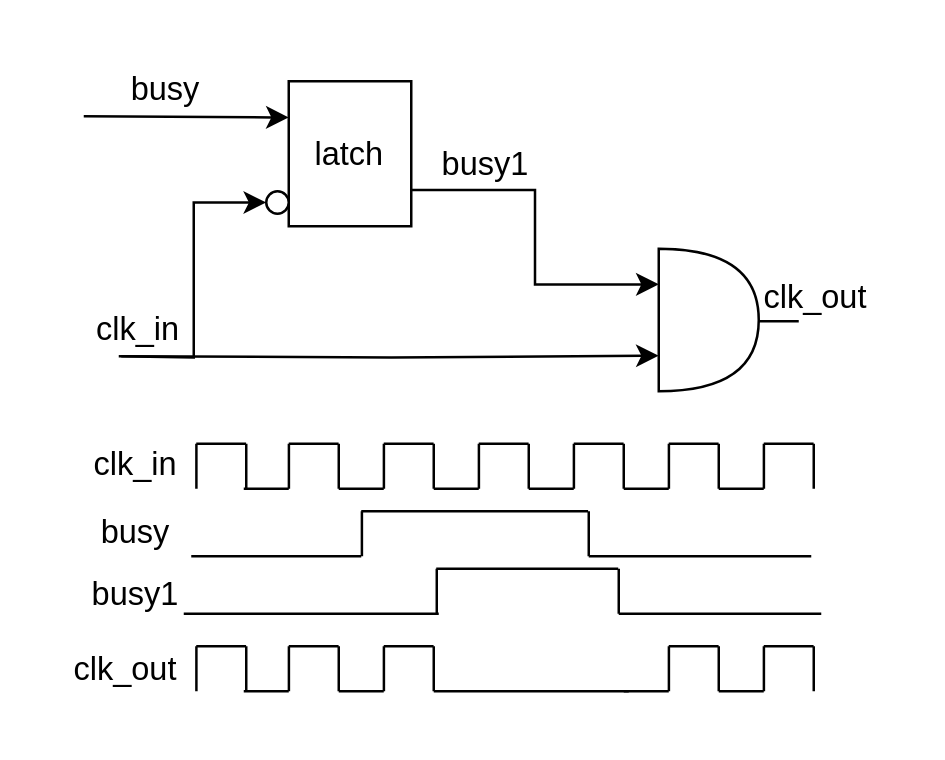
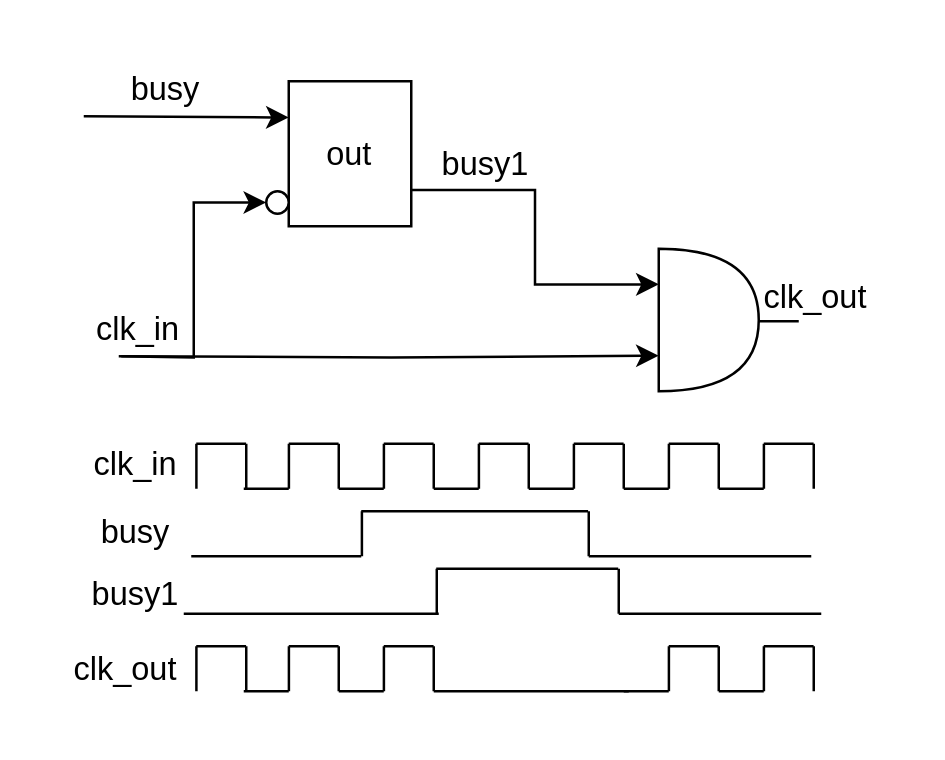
node "latch": label "latch" -> "out"
